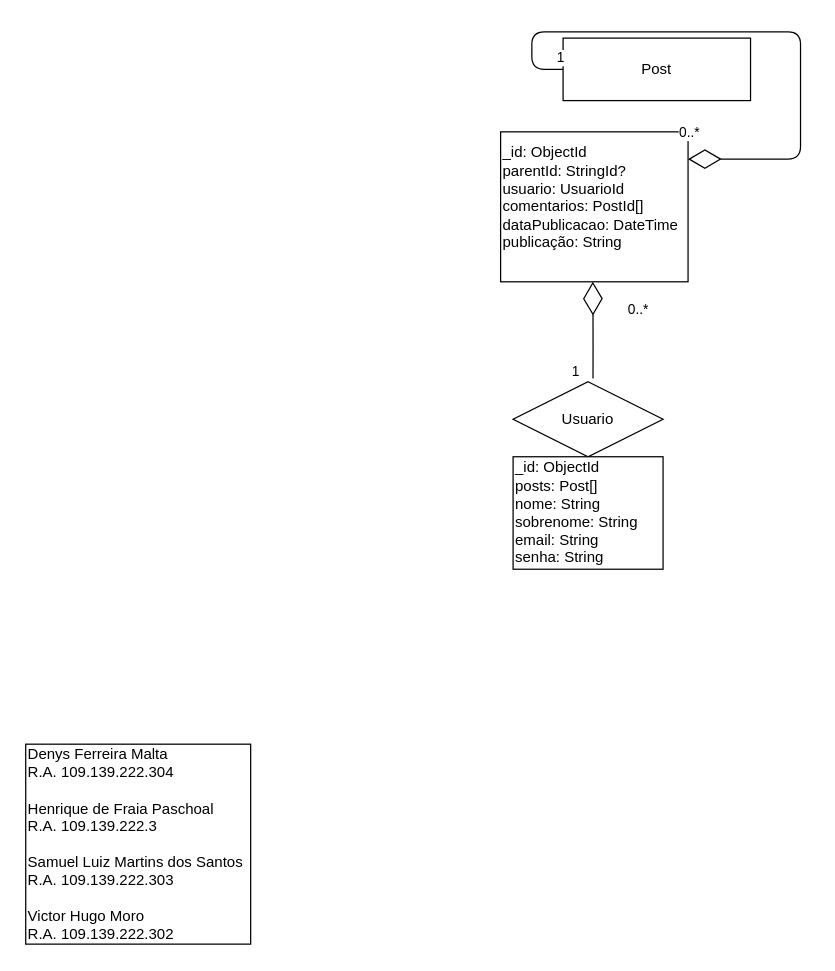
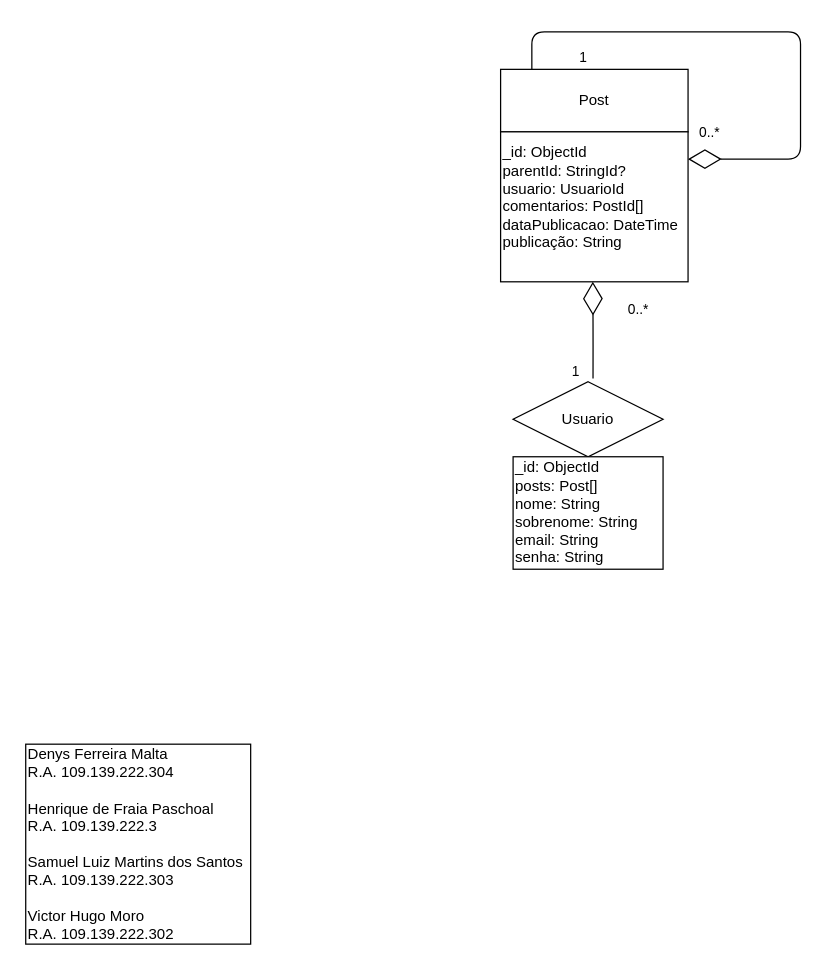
node "Post": moved (657, 69) -> (594, 101)
